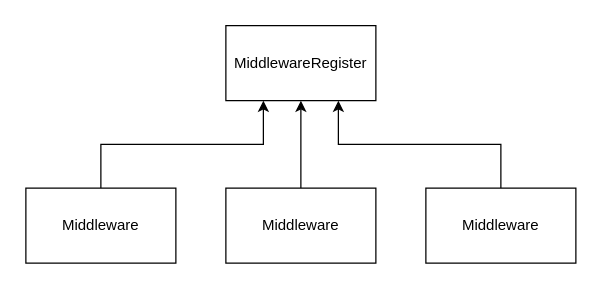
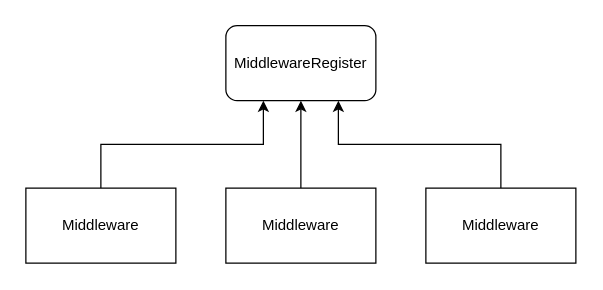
node "MiddlewareRegister": shape rectangle -> rounded rectangle
